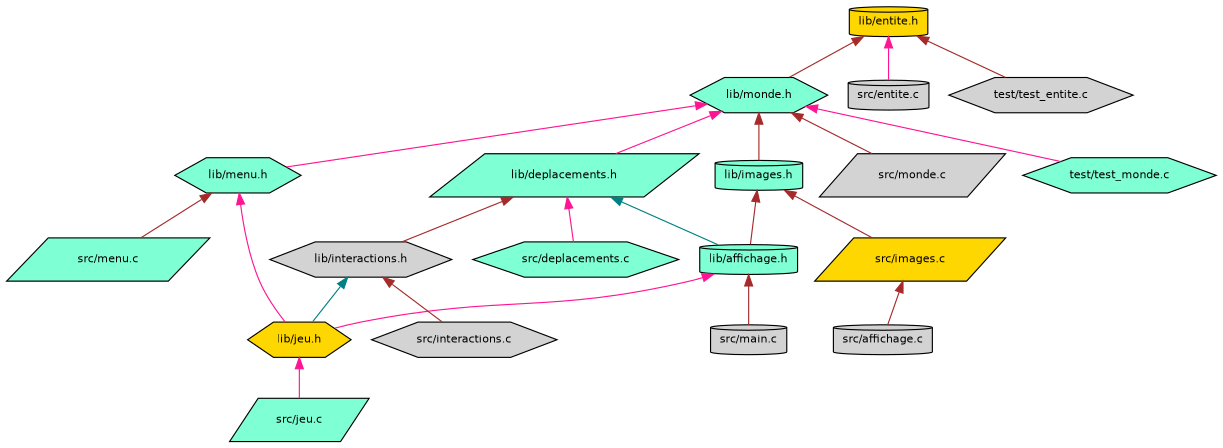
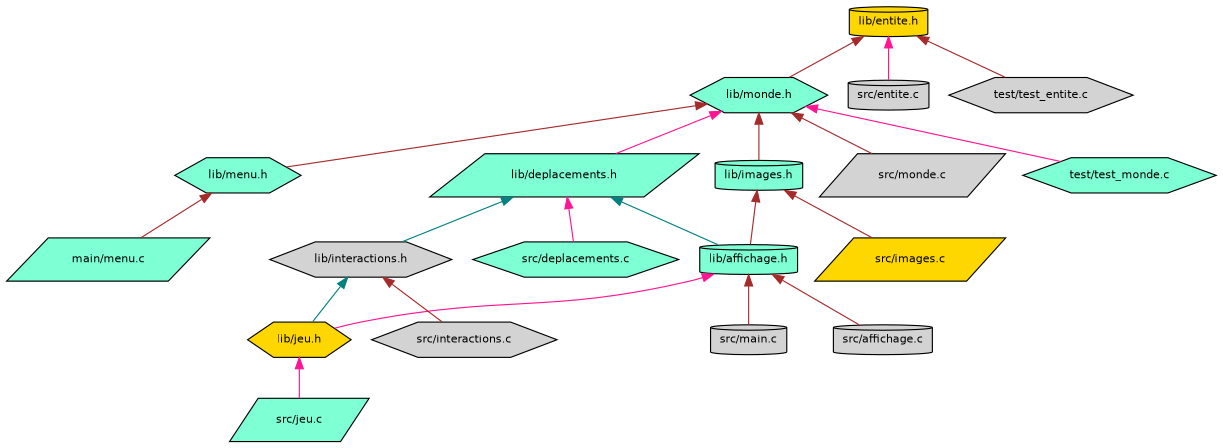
edge "lib/menu.h" -> "lib/monde.h": color deeppink -> brown
edge "lib/interactions.h" -> "lib/deplacements.h": color brown -> teal
node "src/menu.c": label "src/menu.c" -> "main/menu.c"
edge "lib/jeu.h" -> "lib/menu.h": removed
edge "src/affichage.c" -> "src/images.c": now "src/affichage.c" -> "lib/affichage.h"
